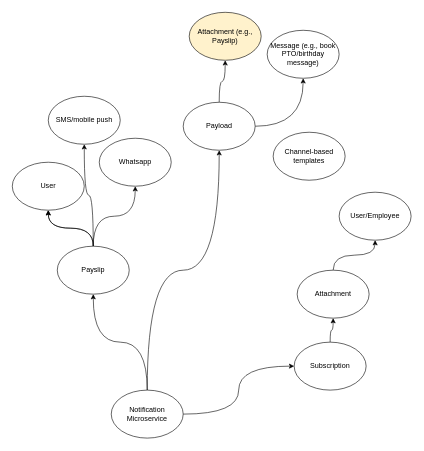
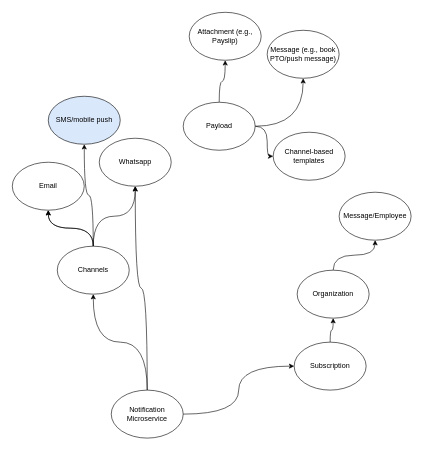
node "Attachment (e.g., Payslip)": fillcolor #fff2cc -> #ffffff
node "Message (e.g., book PTO/birthday message)": label "Message (e.g., book PTO/birthday message)" -> "Message (e.g., book PTO/push message)"
node "SMS/mobile push": fillcolor #ffffff -> #dae8fc
edge "Payload" -> "Channel-based templates": added
node "User": label "User" -> "Email"
node "User/Employee": label "User/Employee" -> "Message/Employee"
node "Payslip": label "Payslip" -> "Channels"
edge "Notification Microservice" -> "Payload": now "Notification Microservice" -> "Whatsapp"
node "Attachment": label "Attachment" -> "Organization"
